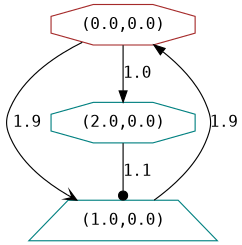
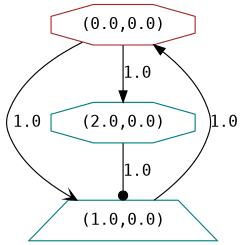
edge "(0.0,0.0)" -> "(1.0,0.0)": label "1.9" -> "1.0"
edge "(1.0,0.0)" -> "(0.0,0.0)": label "1.9" -> "1.0"
edge "(2.0,0.0)" -> "(1.0,0.0)": label "1.1" -> "1.0"
